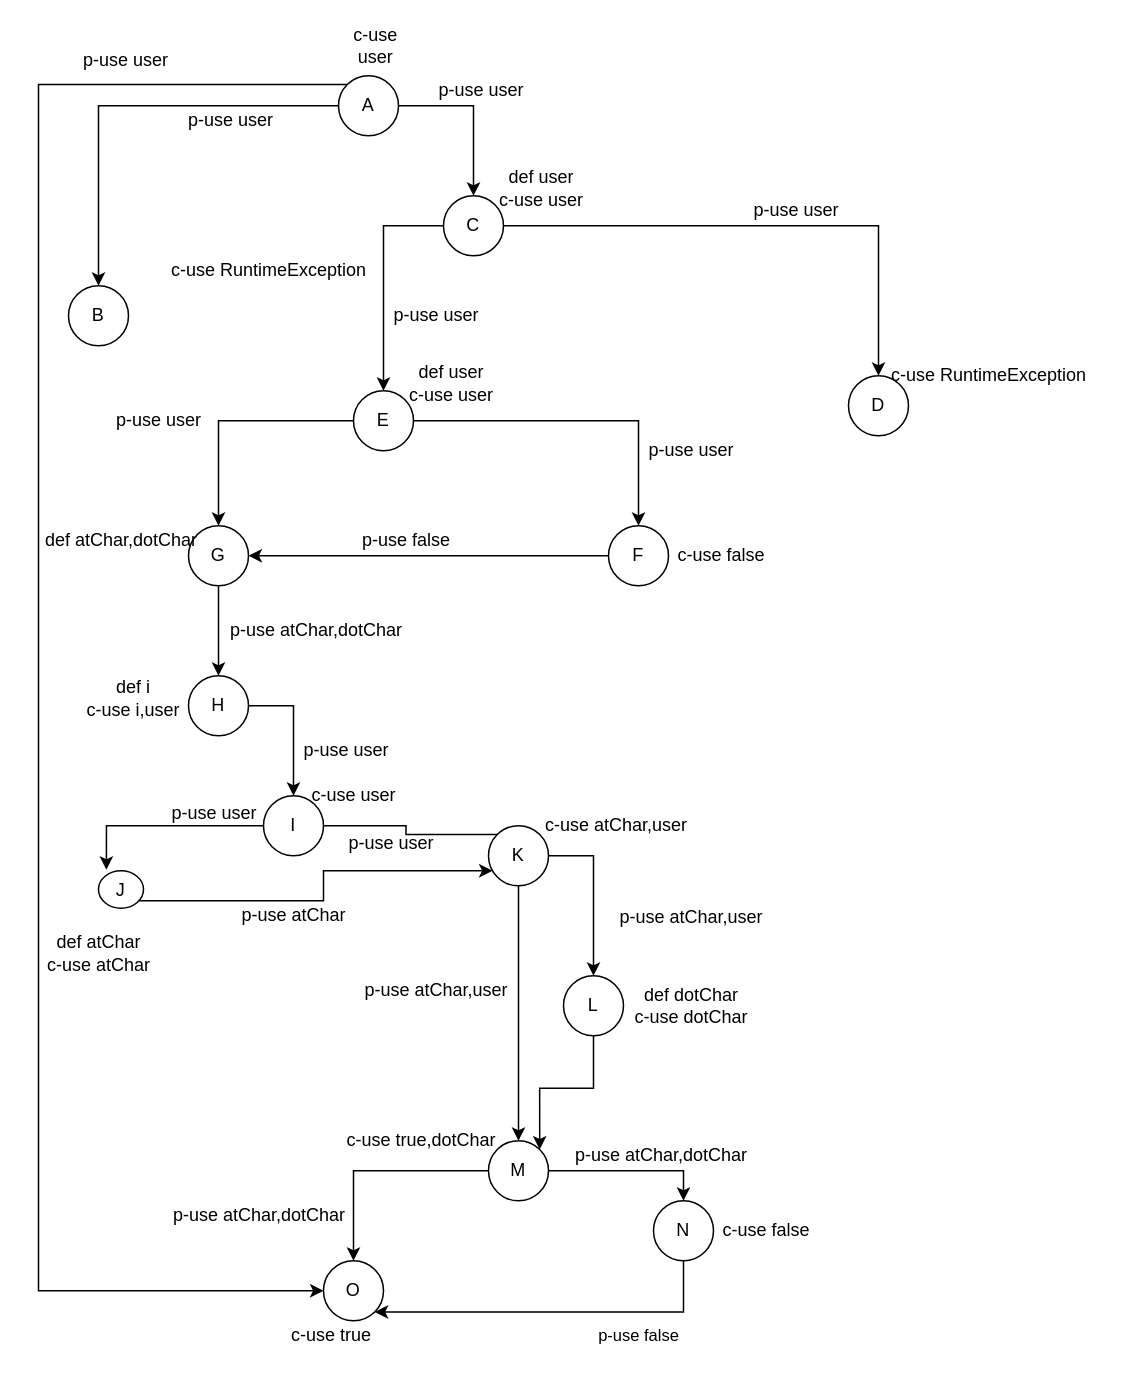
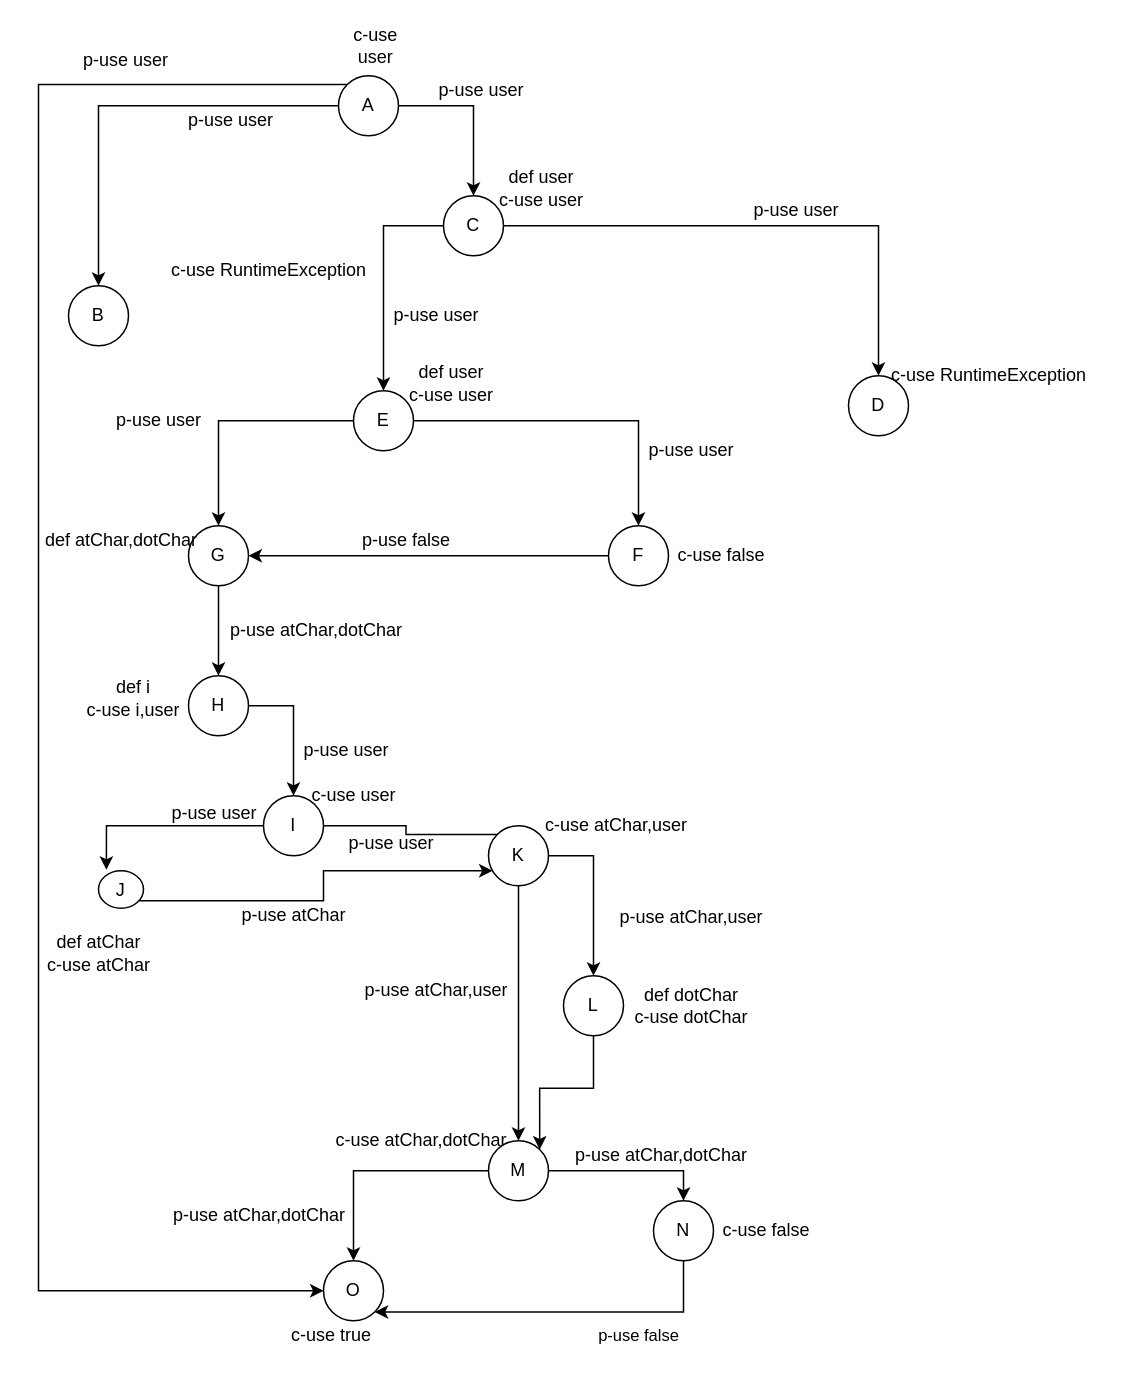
node "c-use true,dotChar": label "c-use true,dotChar" -> "c-use atChar,dotChar"
